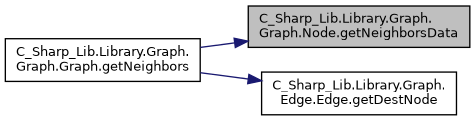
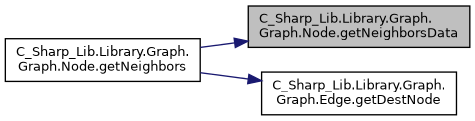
node "C_Sharp_Lib.Library.Graph. Graph.Graph.getNeighbors": label "C_Sharp_Lib.Library.Graph. Graph.Graph.getNeighbors" -> "C_Sharp_Lib.Library.Graph. Graph.Node.getNeighbors"
node "C_Sharp_Lib.Library.Graph. Edge.Edge.getDestNode": label "C_Sharp_Lib.Library.Graph. Edge.Edge.getDestNode" -> "C_Sharp_Lib.Library.Graph. Graph.Edge.getDestNode"
